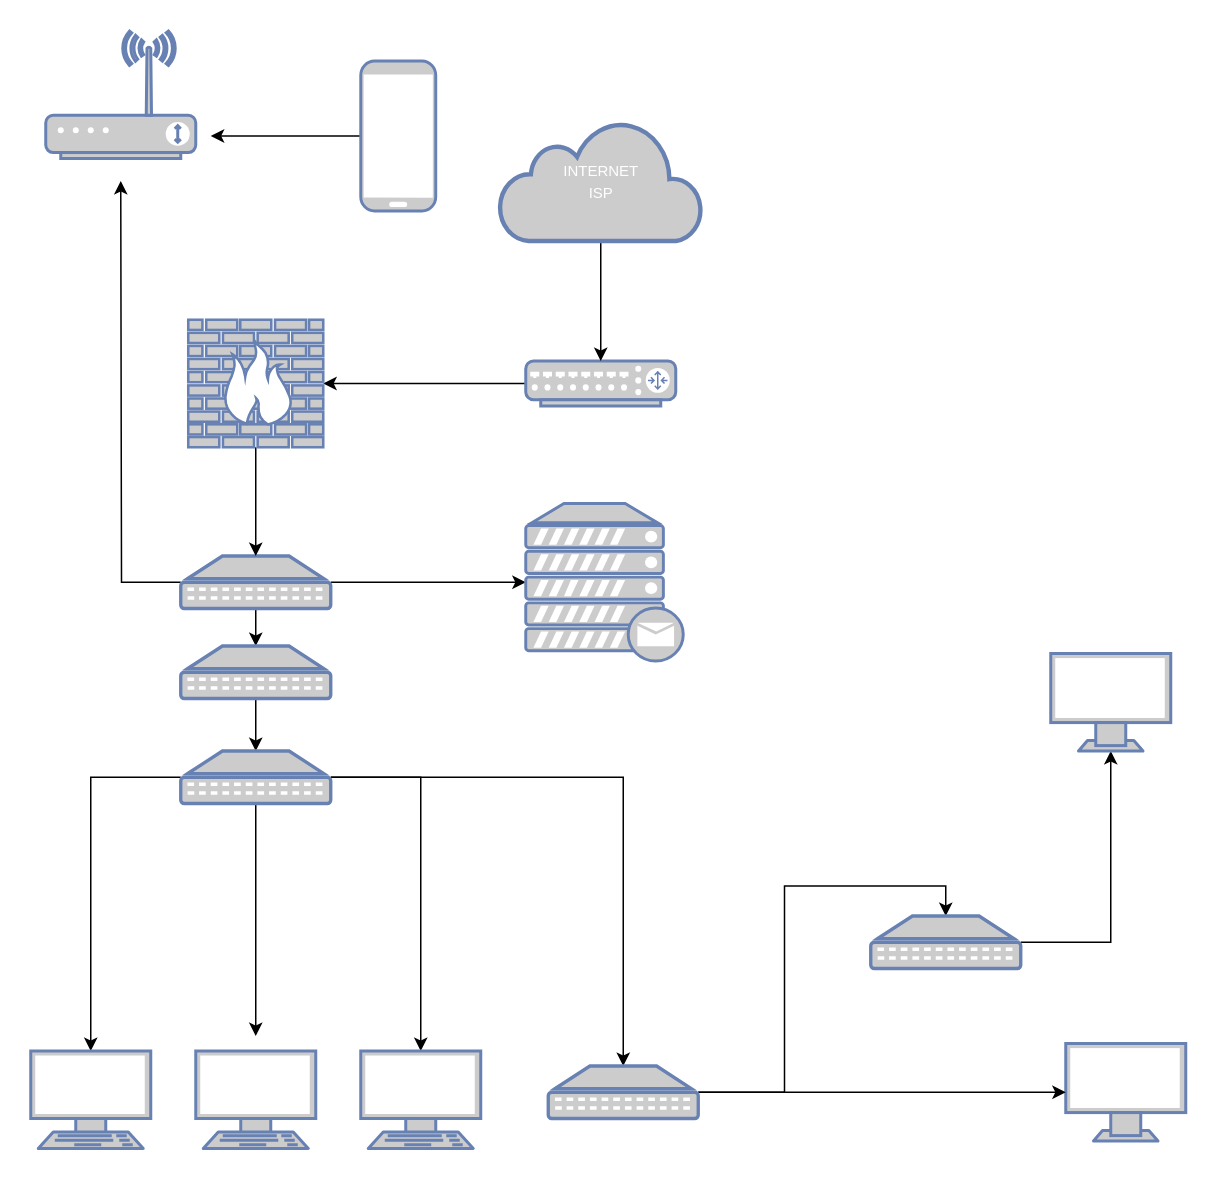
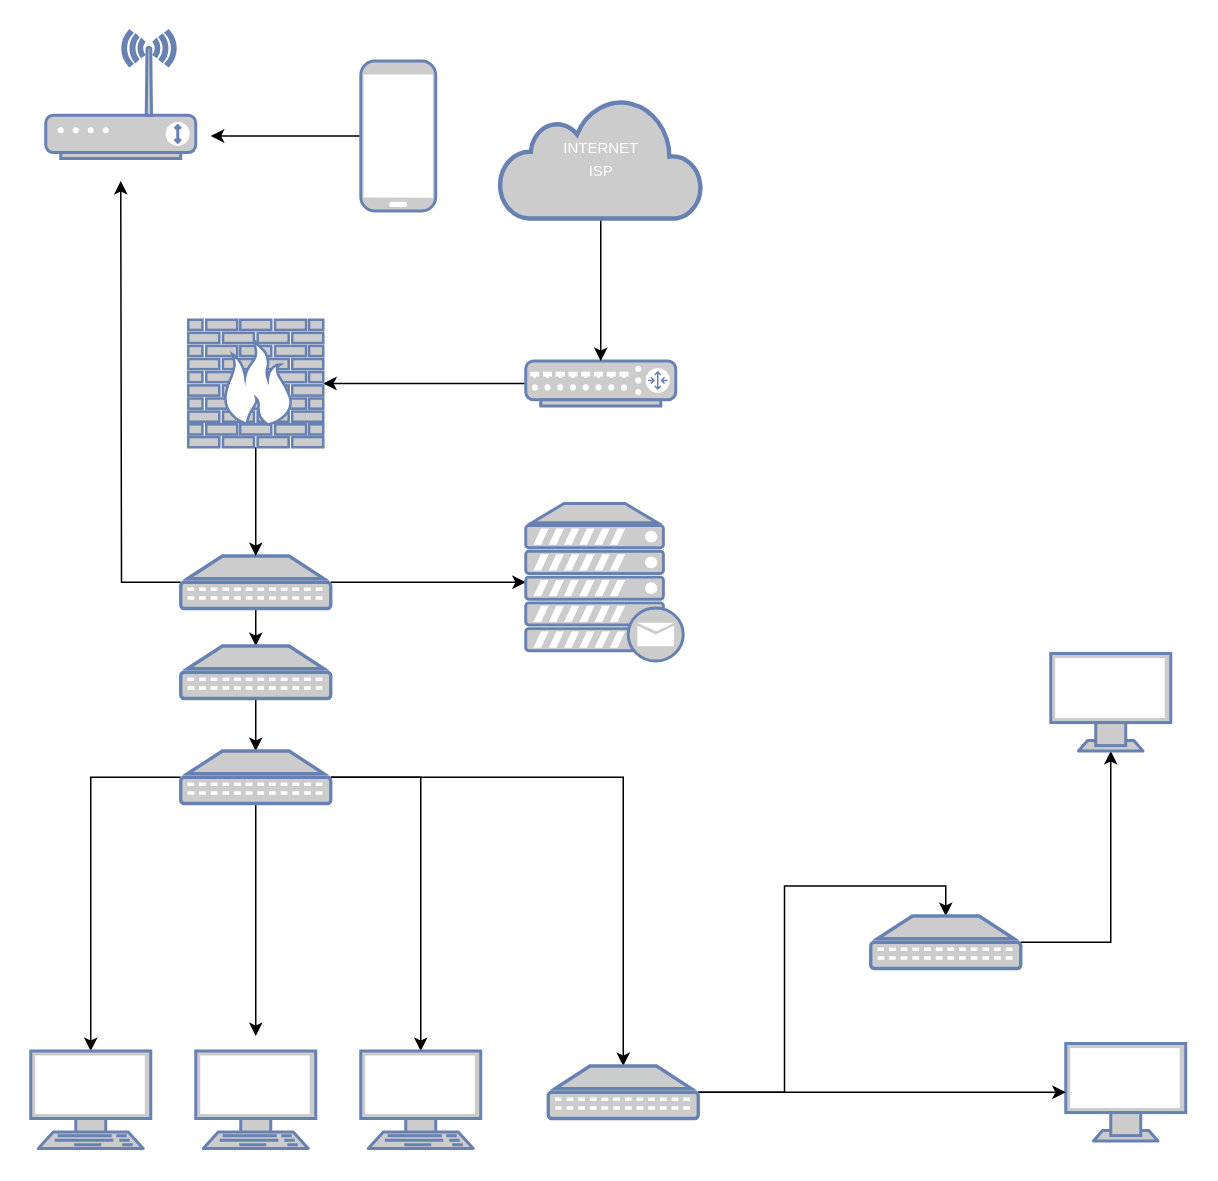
node "INTERNET ISP": moved (601, 181) -> (601, 158)
